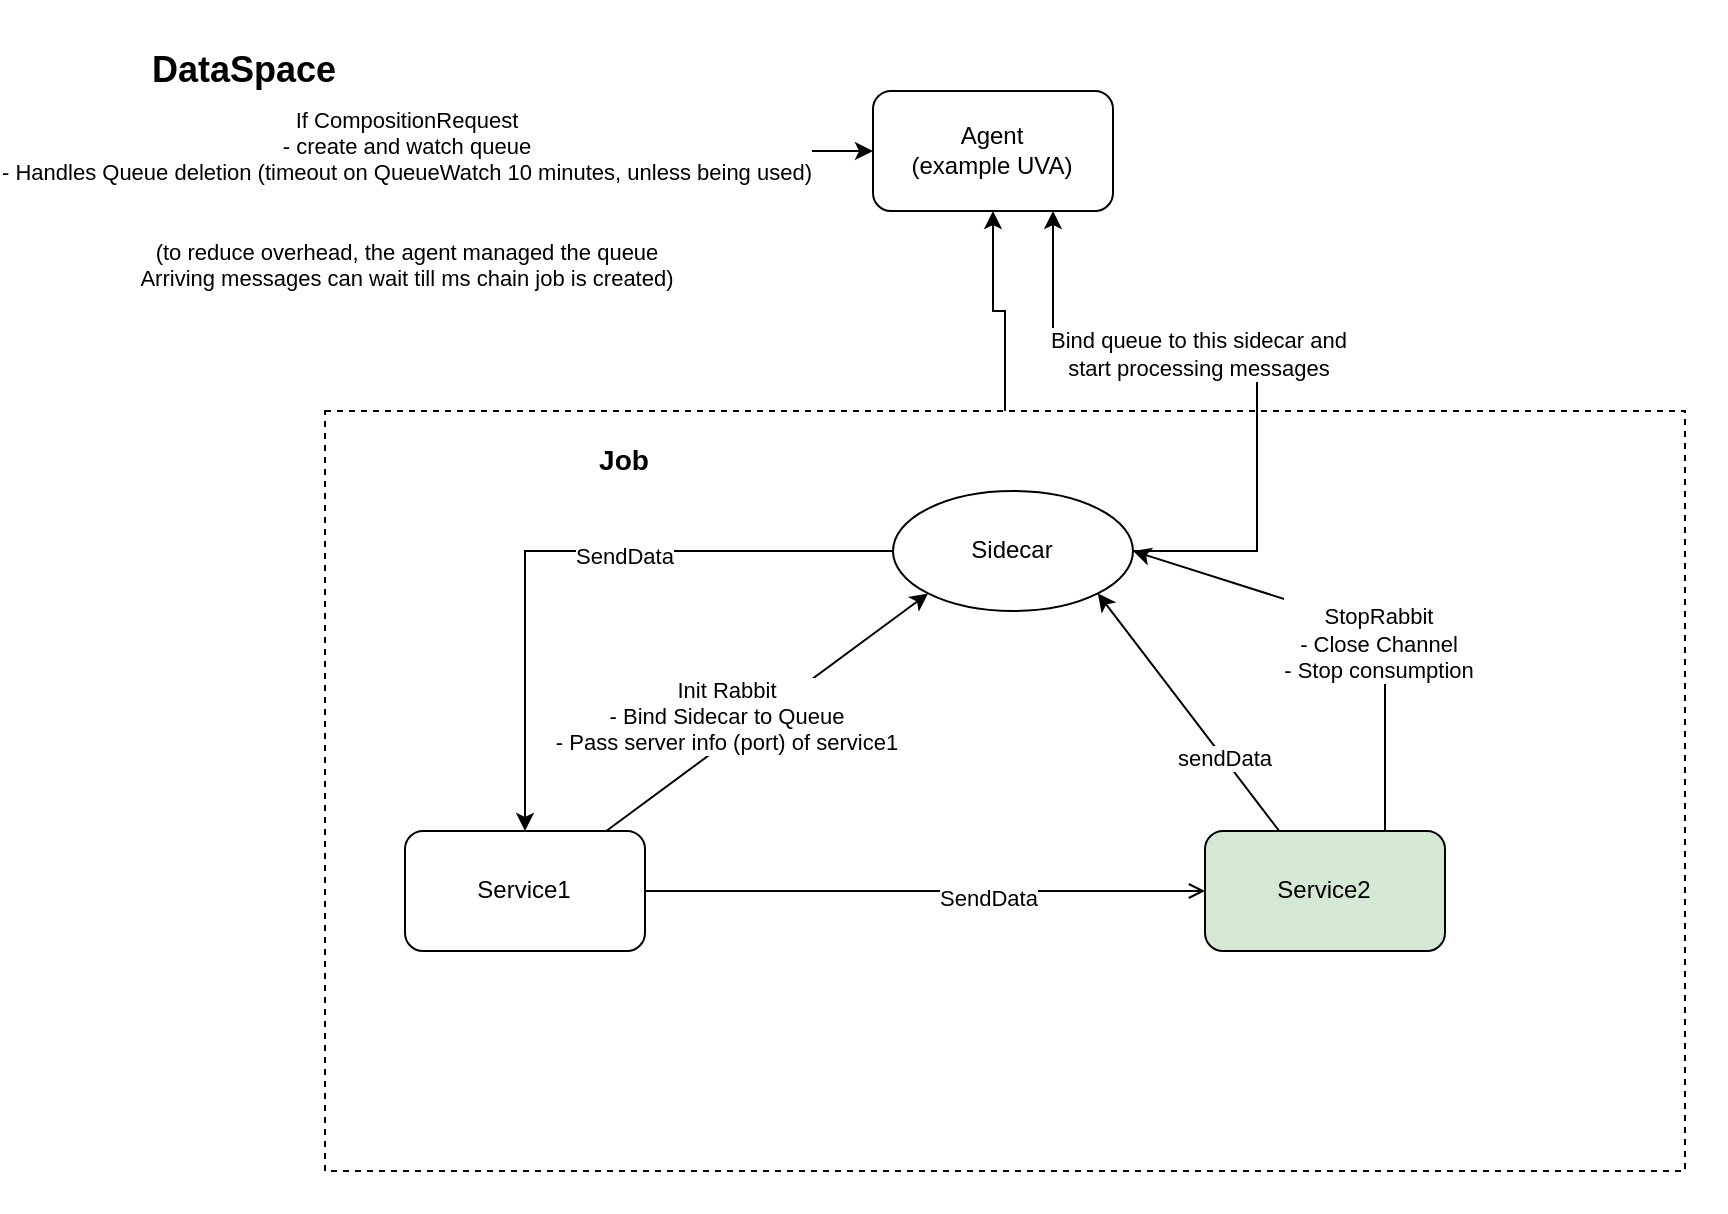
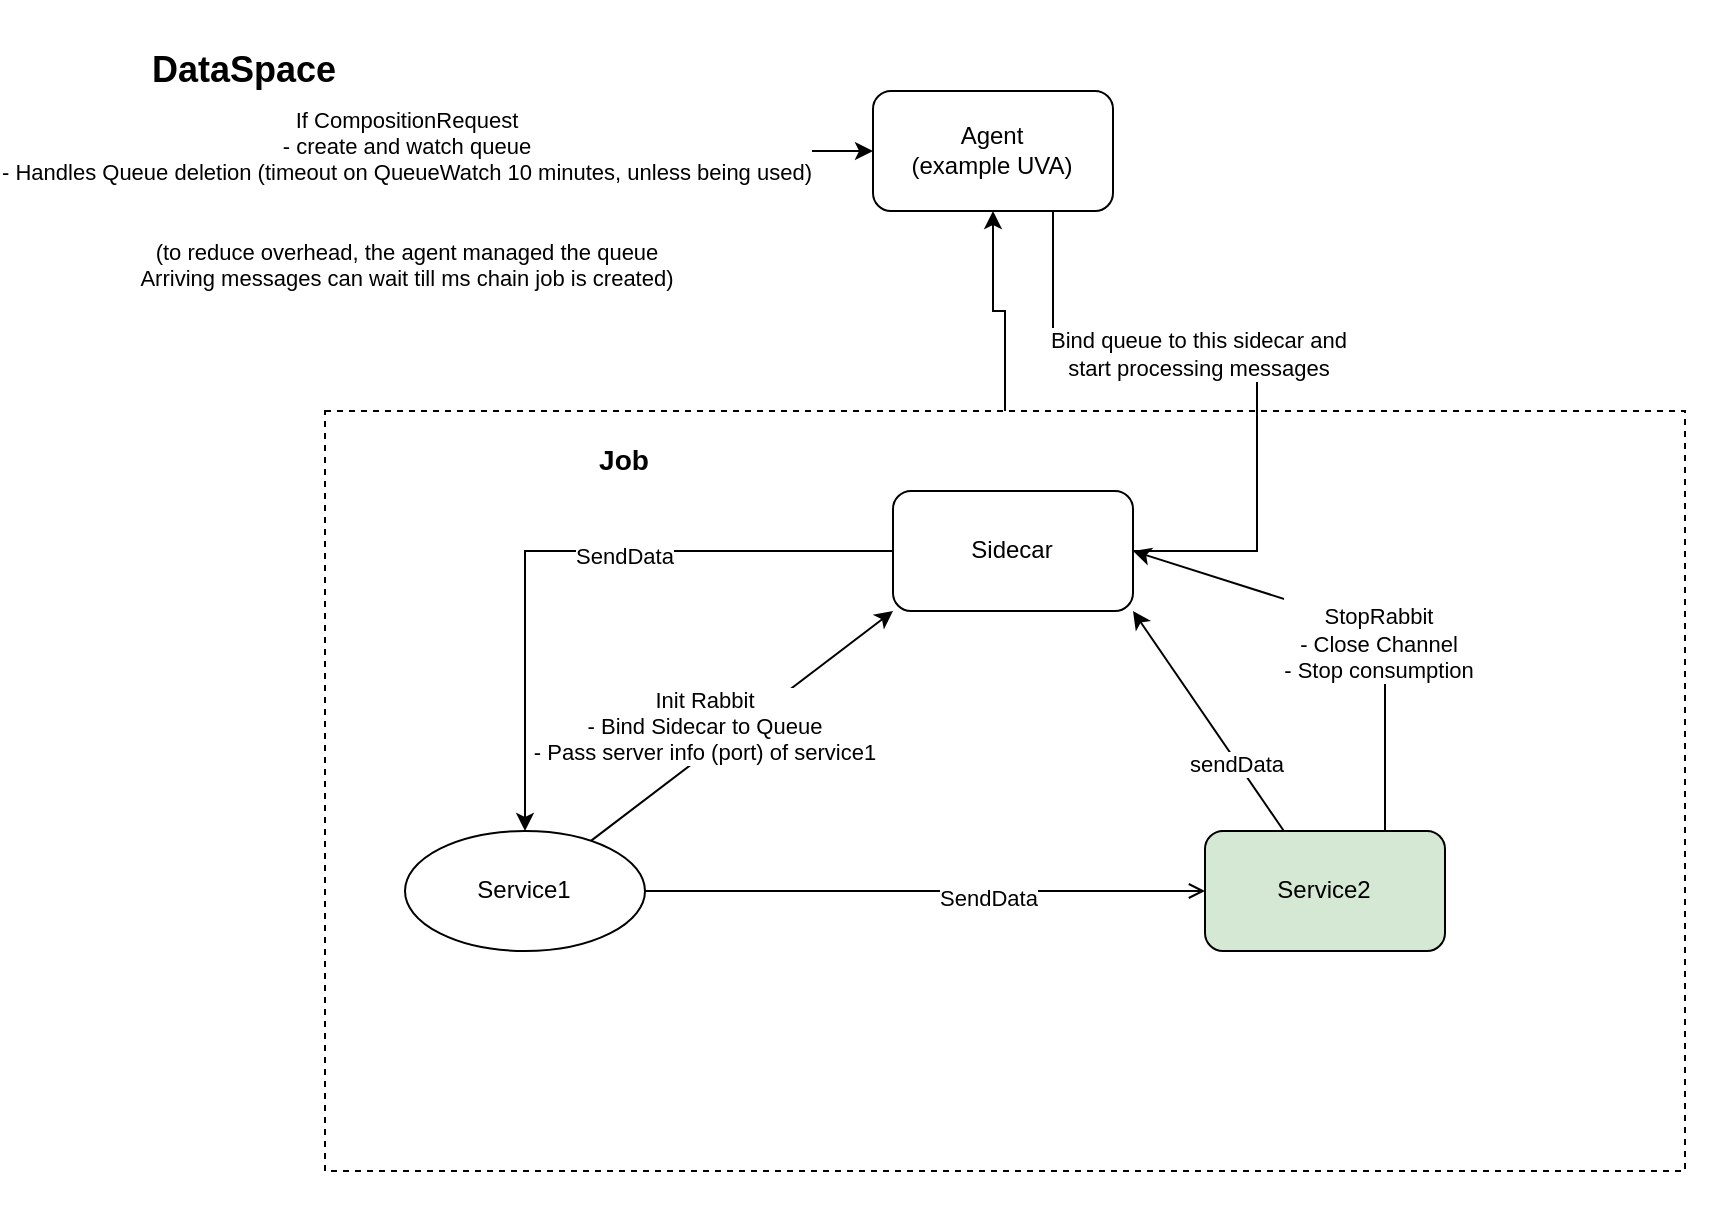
edge "Sidecar" -> "Agent (example UVA)": arrowhead classic -> none
node "Sidecar": shape ellipse -> rounded rectangle
node "Service1": shape rounded rectangle -> ellipse
